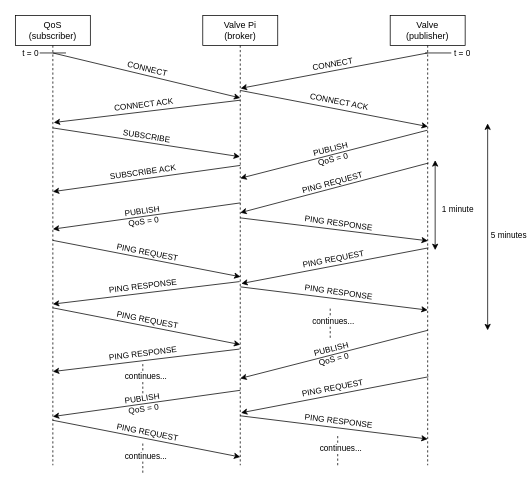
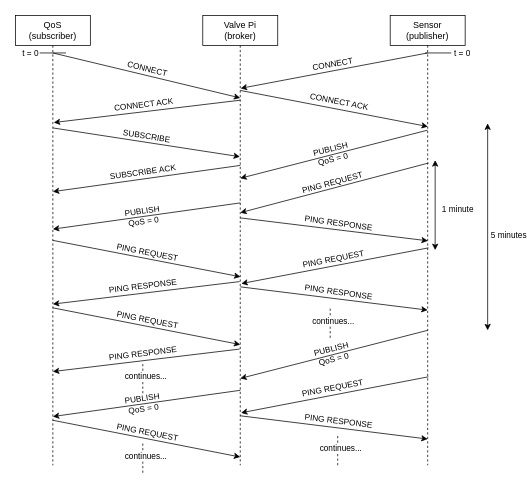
node "Valve (publisher)": label "Valve (publisher)" -> "Sensor (publisher)"
